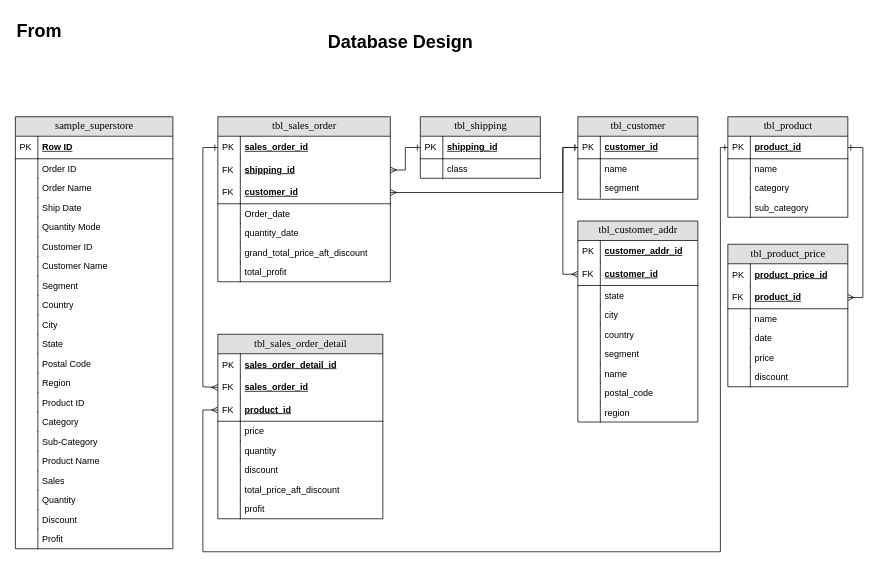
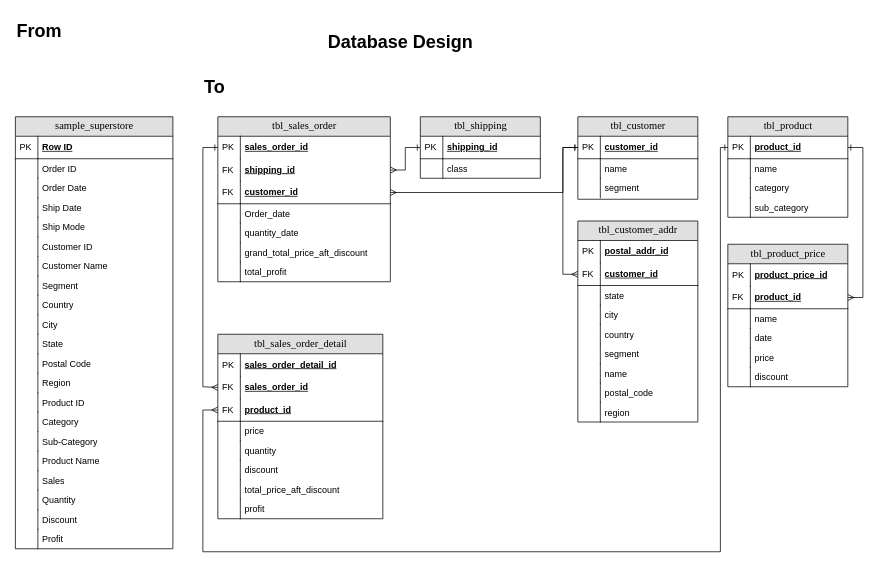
node "To": added
node "Order Name": label "Order Name" -> "Order Date"
node "Quantity Mode": label "Quantity Mode" -> "Ship Mode"
node "customer_addr_id": label "customer_addr_id" -> "postal_addr_id"
